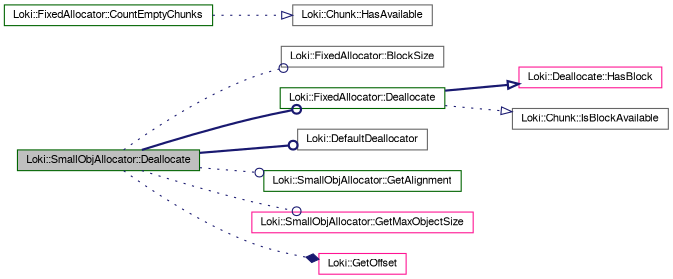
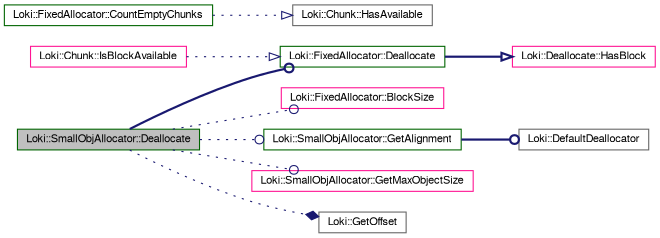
node "Loki::FixedAllocator::BlockSize": color gray40 -> deeppink
edge "Loki::FixedAllocator::Deallocate" -> "Loki::Chunk::IsBlockAvailable": reversed
node "Loki::Chunk::IsBlockAvailable": color gray40 -> deeppink
edge "Loki::SmallObjAllocator::Deallocate" -> "Loki::DefaultDeallocator": now "Loki::SmallObjAllocator::GetAlignment" -> "Loki::DefaultDeallocator"
node "Loki::GetOffset": color deeppink -> gray40
